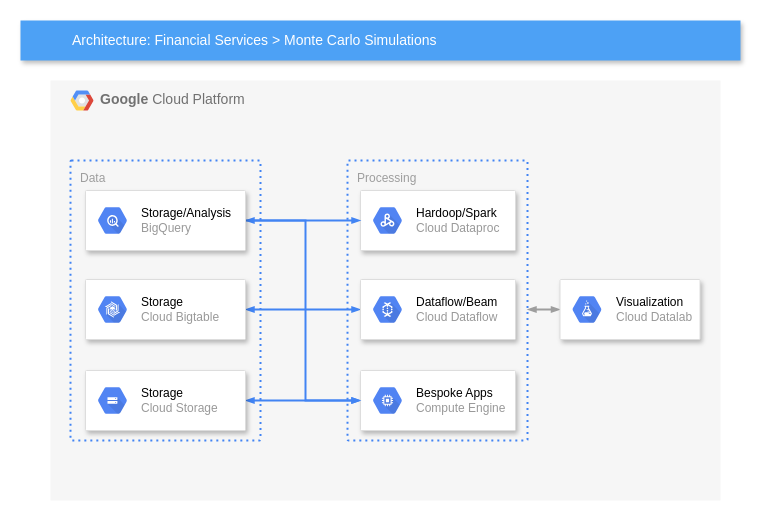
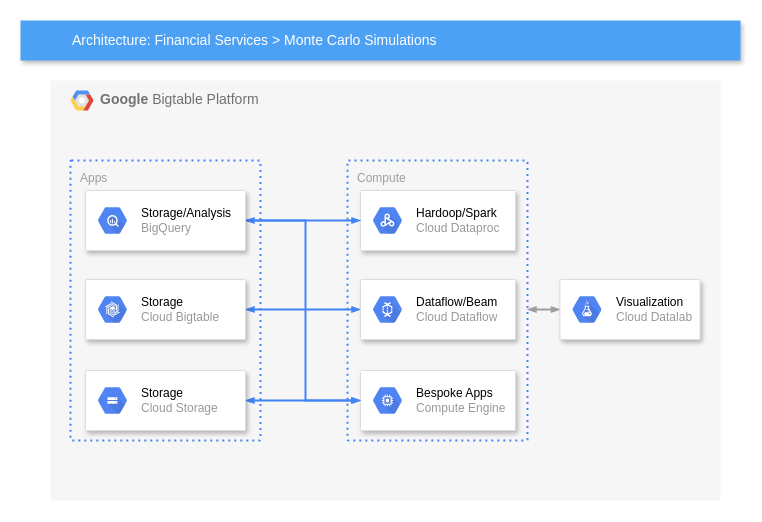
node "Google Cloud Platform": label "Google Cloud Platform" -> "Google Bigtable Platform"
node "Data": label "Data" -> "Apps"
node "Processing": label "Processing" -> "Compute"
